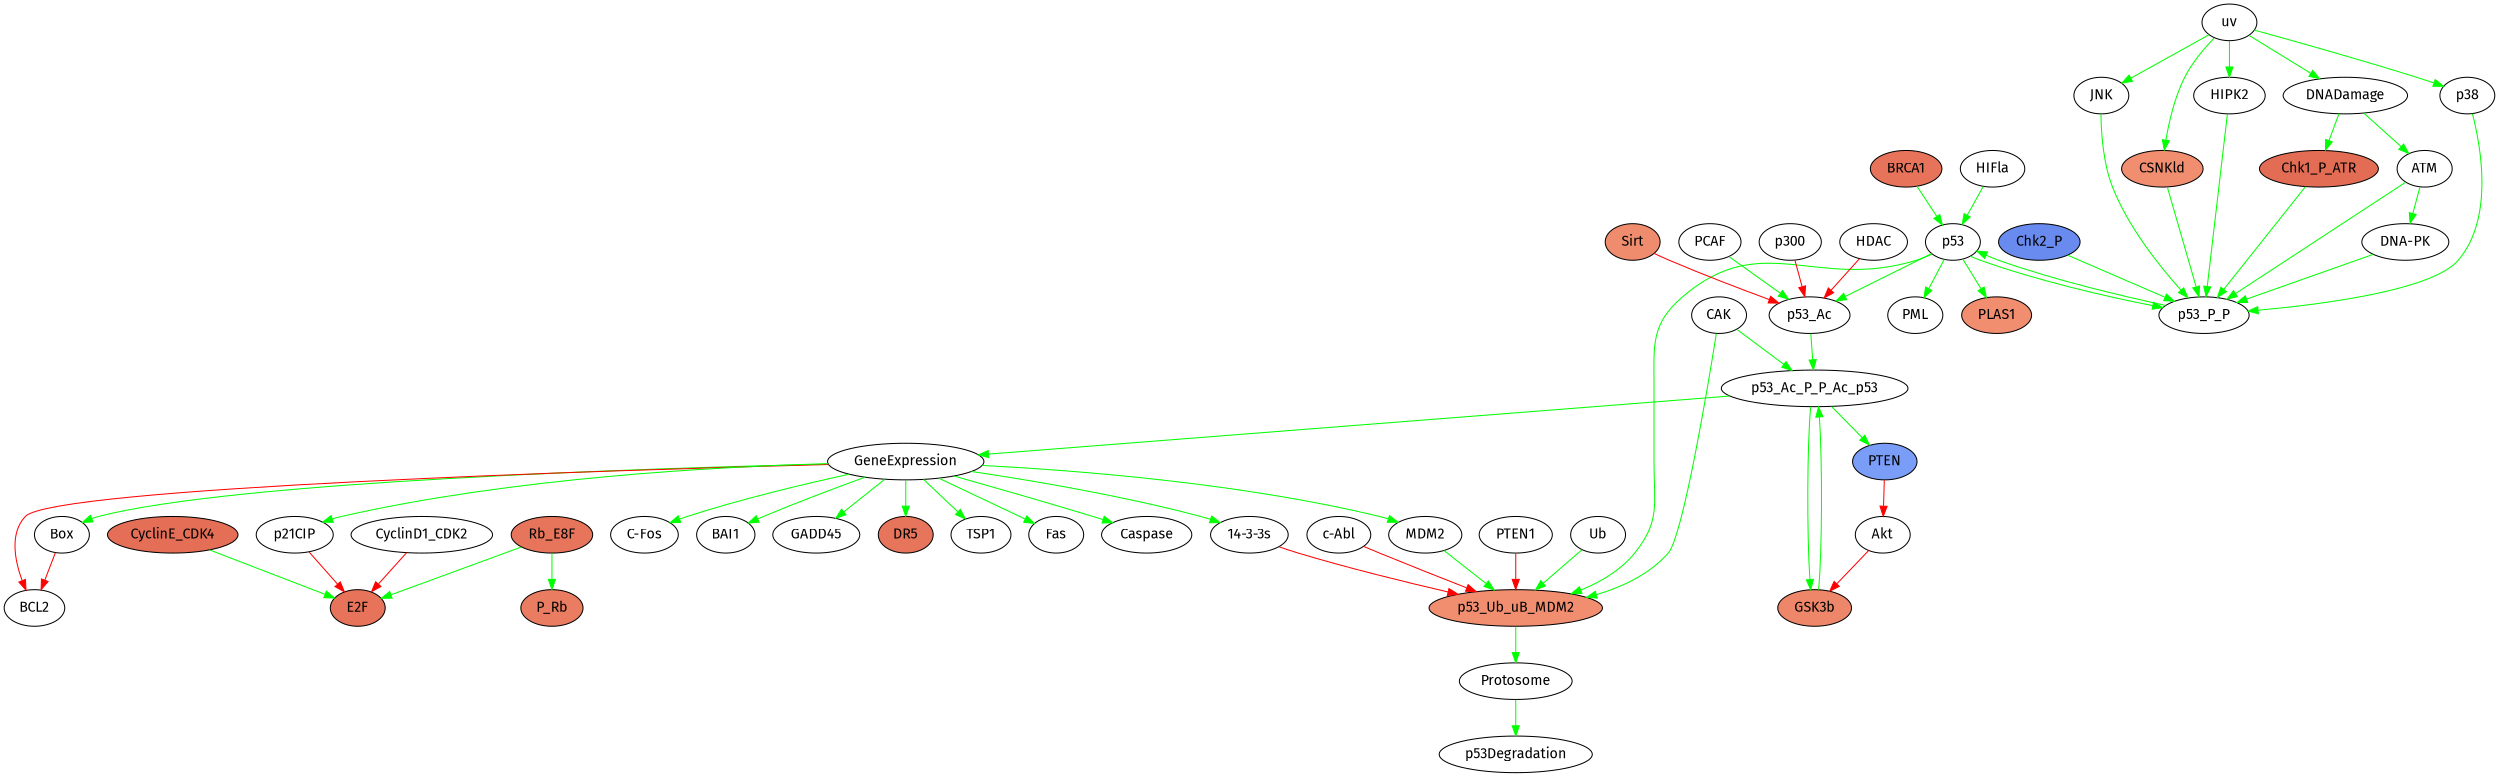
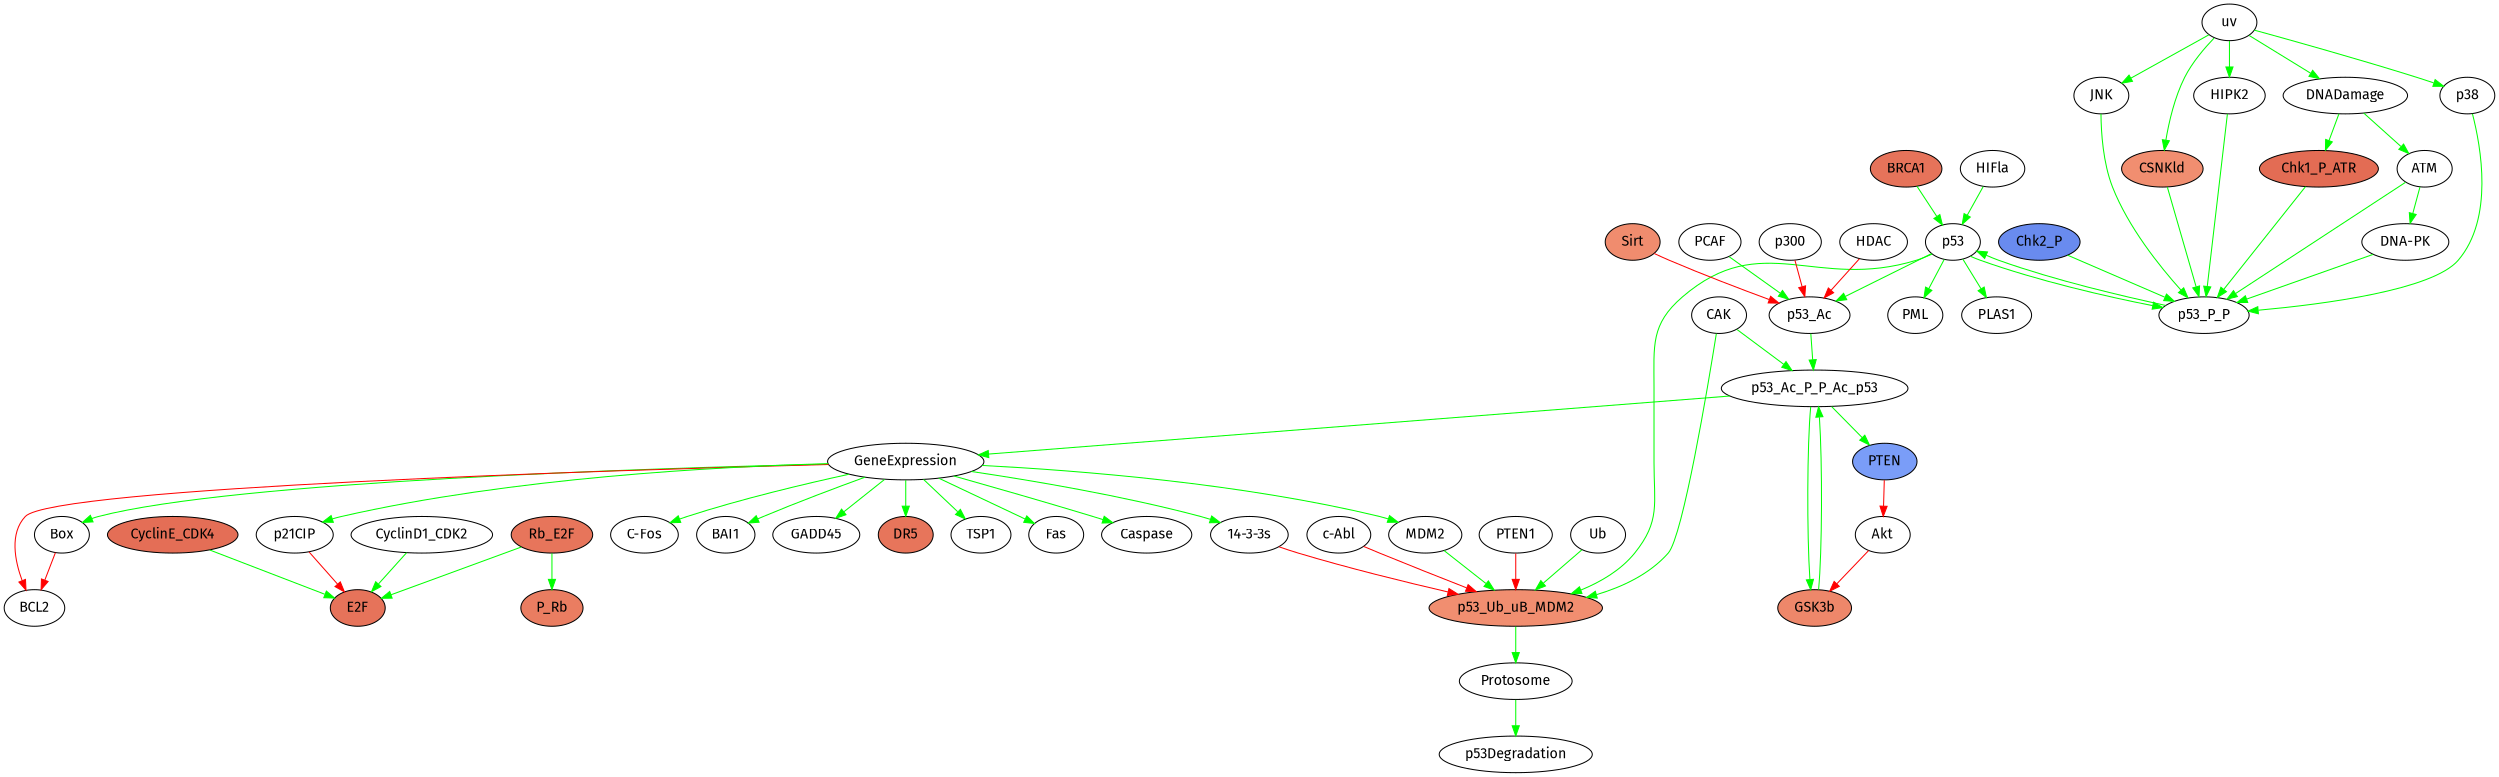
node "PLAS1": fillcolor #f18e70 -> #ffffff
node "Rb_E8F": label "Rb_E8F" -> "Rb_E2F"
edge "CyclinD1_CDK2" -> "E2F": color red -> green
